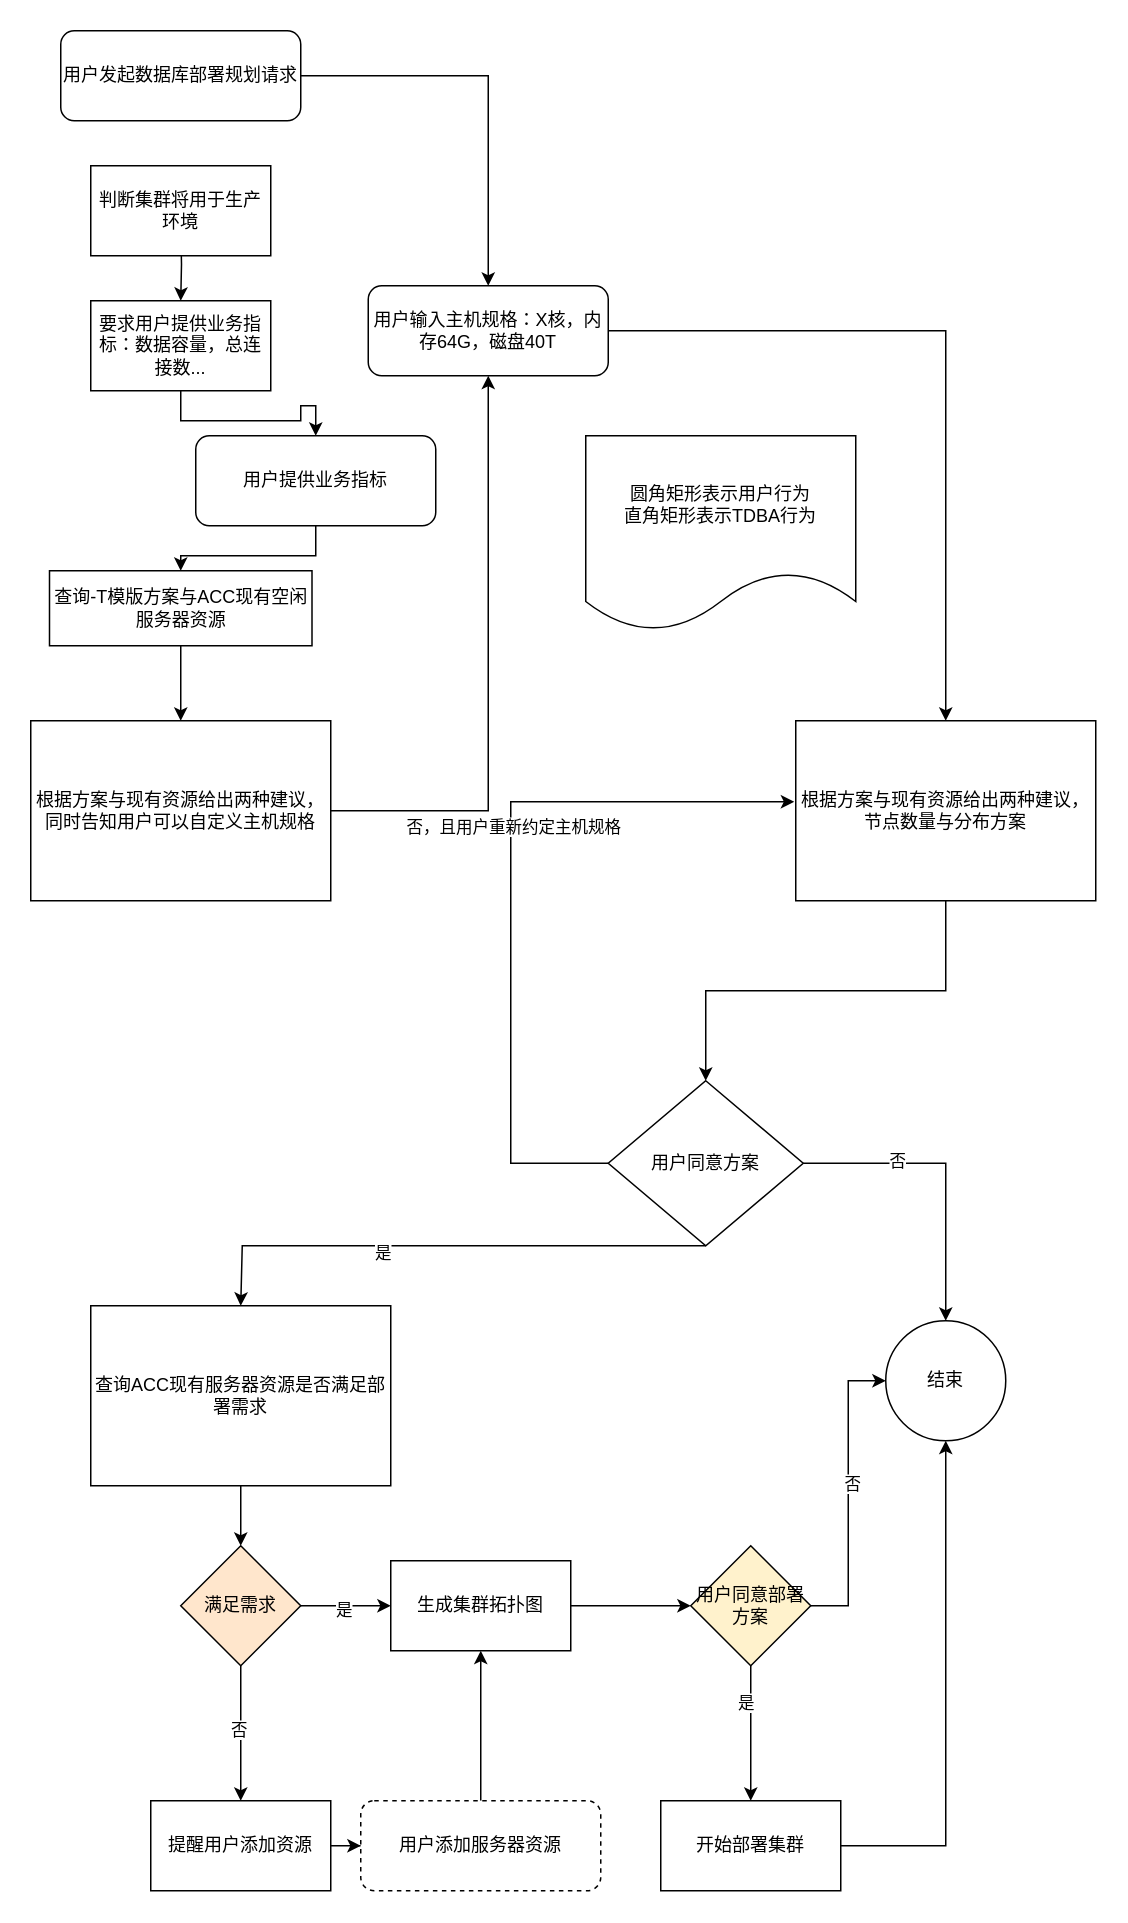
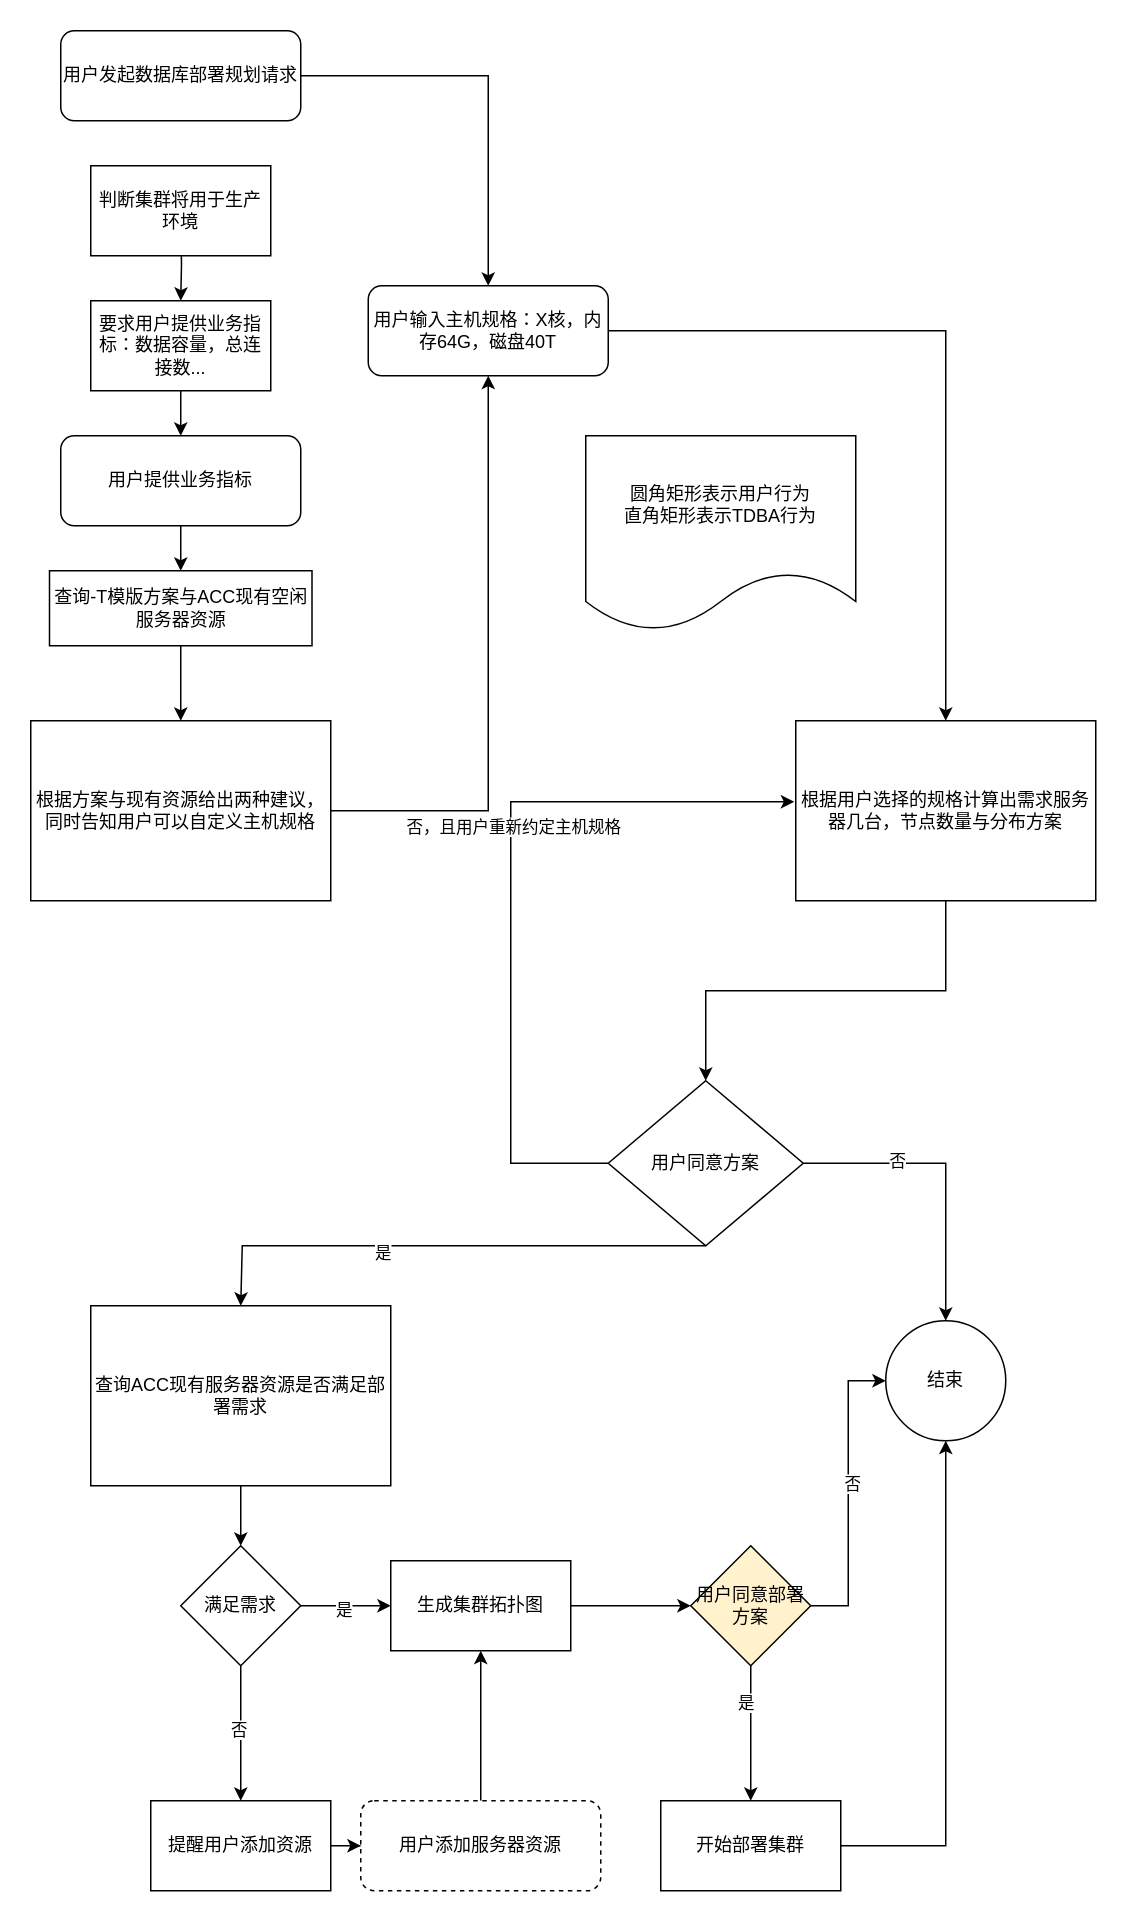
node "用户提供业务指标": moved (316, 481) -> (181, 481)
node "根据方案与现有资源给出两种建议，节点数量与分布方案": label "根据方案与现有资源给出两种建议，节点数量与分布方案" -> "根据用户选择的规格计算出需求服务器几台，节点数量与分布方案"
node "满足需求": fillcolor #ffe6cc -> #ffffff
